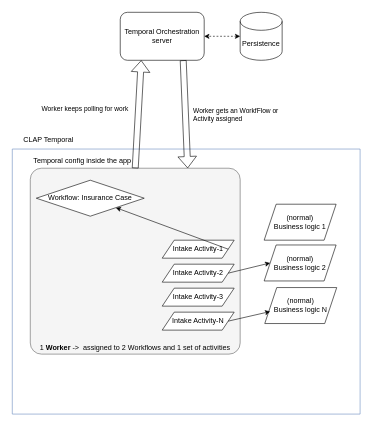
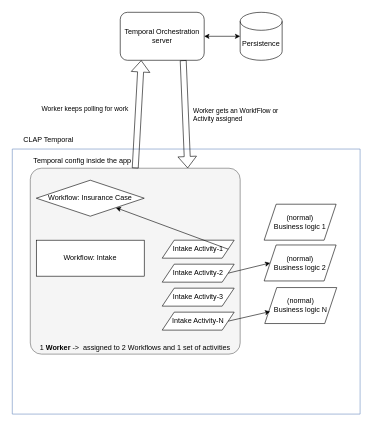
edge "Temporal Orchestration server" -- "Persistence": style dashed -> solid
node "Workflow: Intake": added
